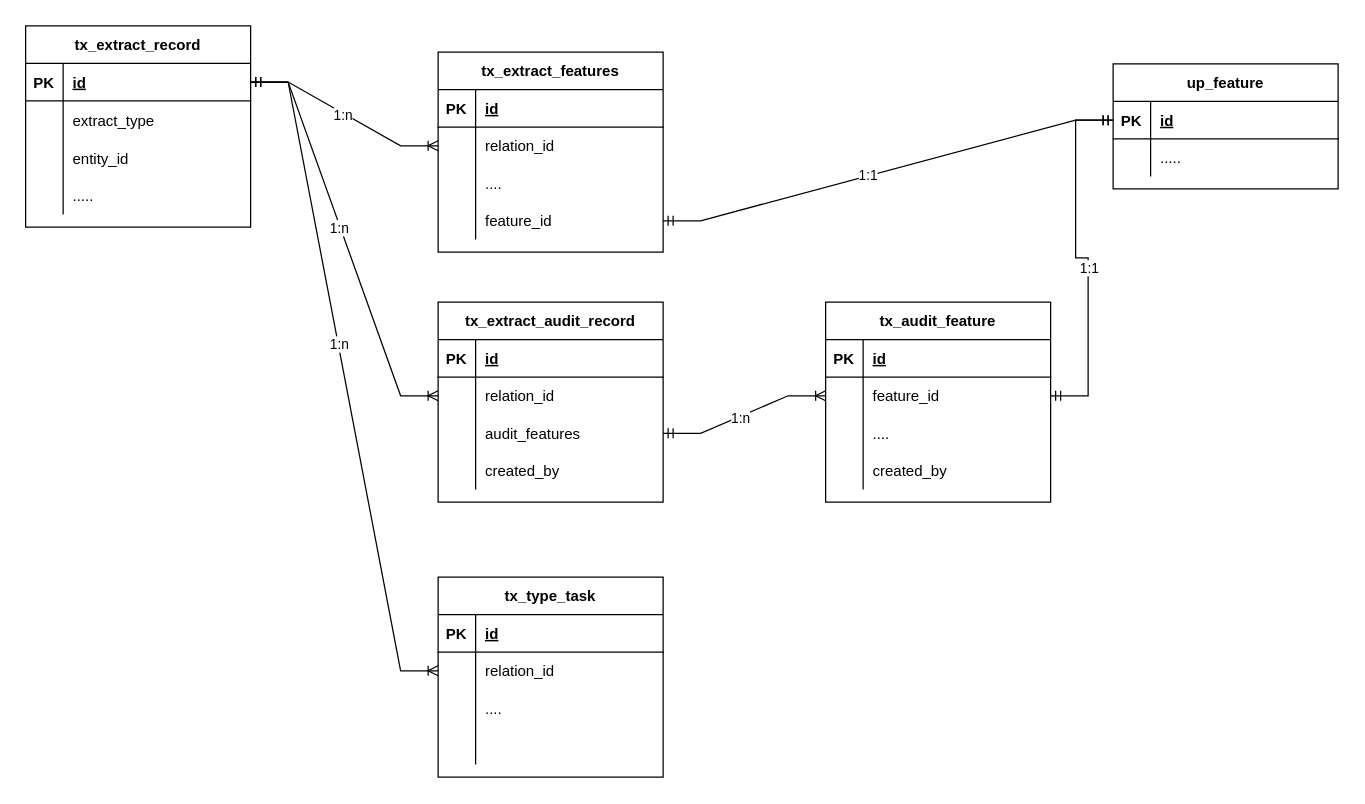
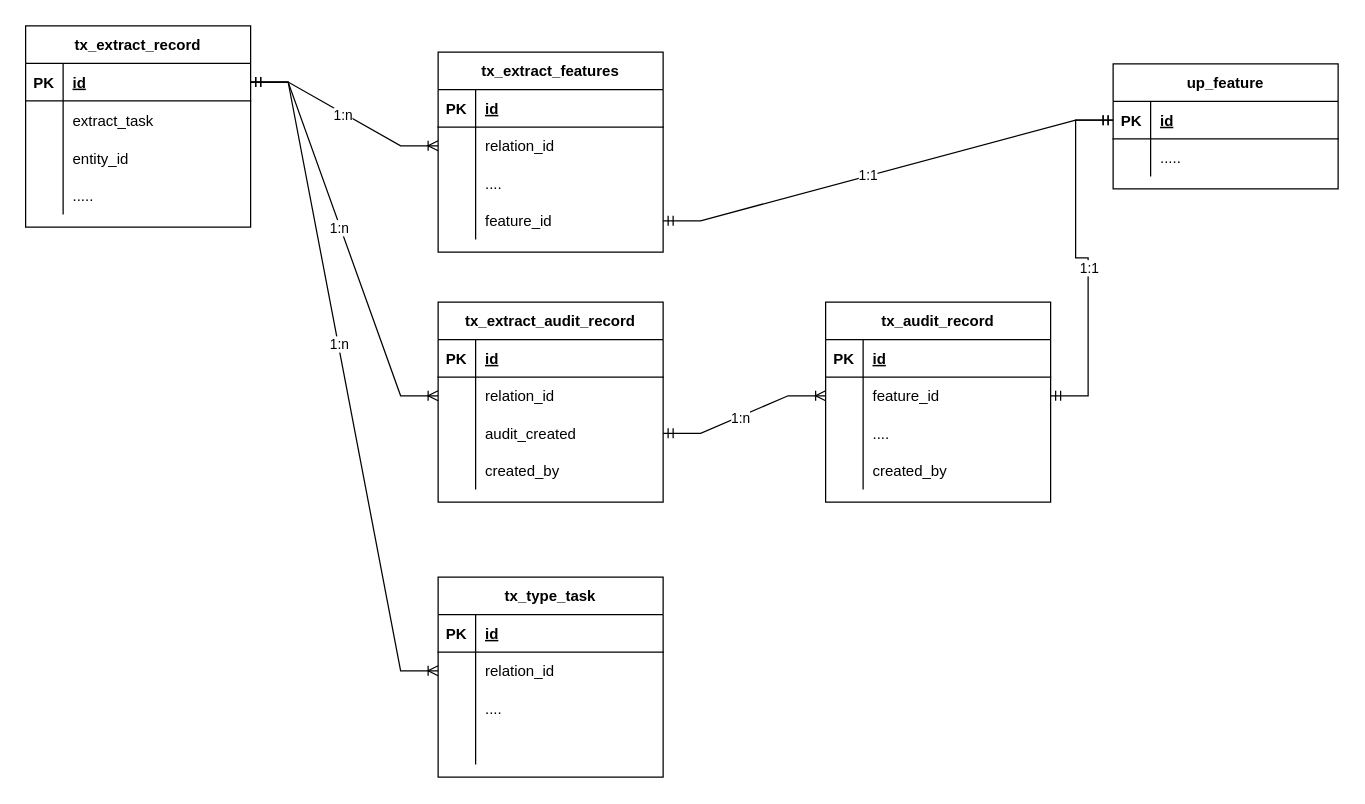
node "extract_type": label "extract_type" -> "extract_task"
node "tx_audit_feature": label "tx_audit_feature" -> "tx_audit_record"
node "audit_features": label "audit_features" -> "audit_created"
